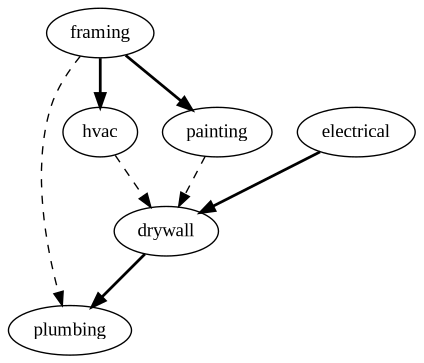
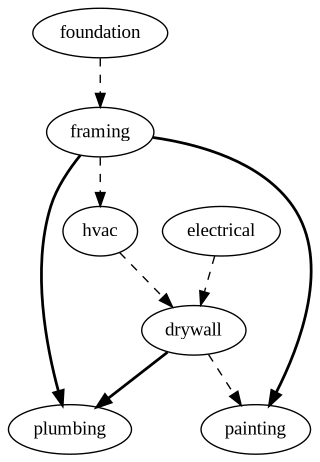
node "foundation": added
edge "framing" -> "hvac": style bold -> dashed
edge "framing" -> "plumbing": style dashed -> bold
edge "painting" -> "drywall": reversed
edge "electrical" -> "drywall": style bold -> dashed
